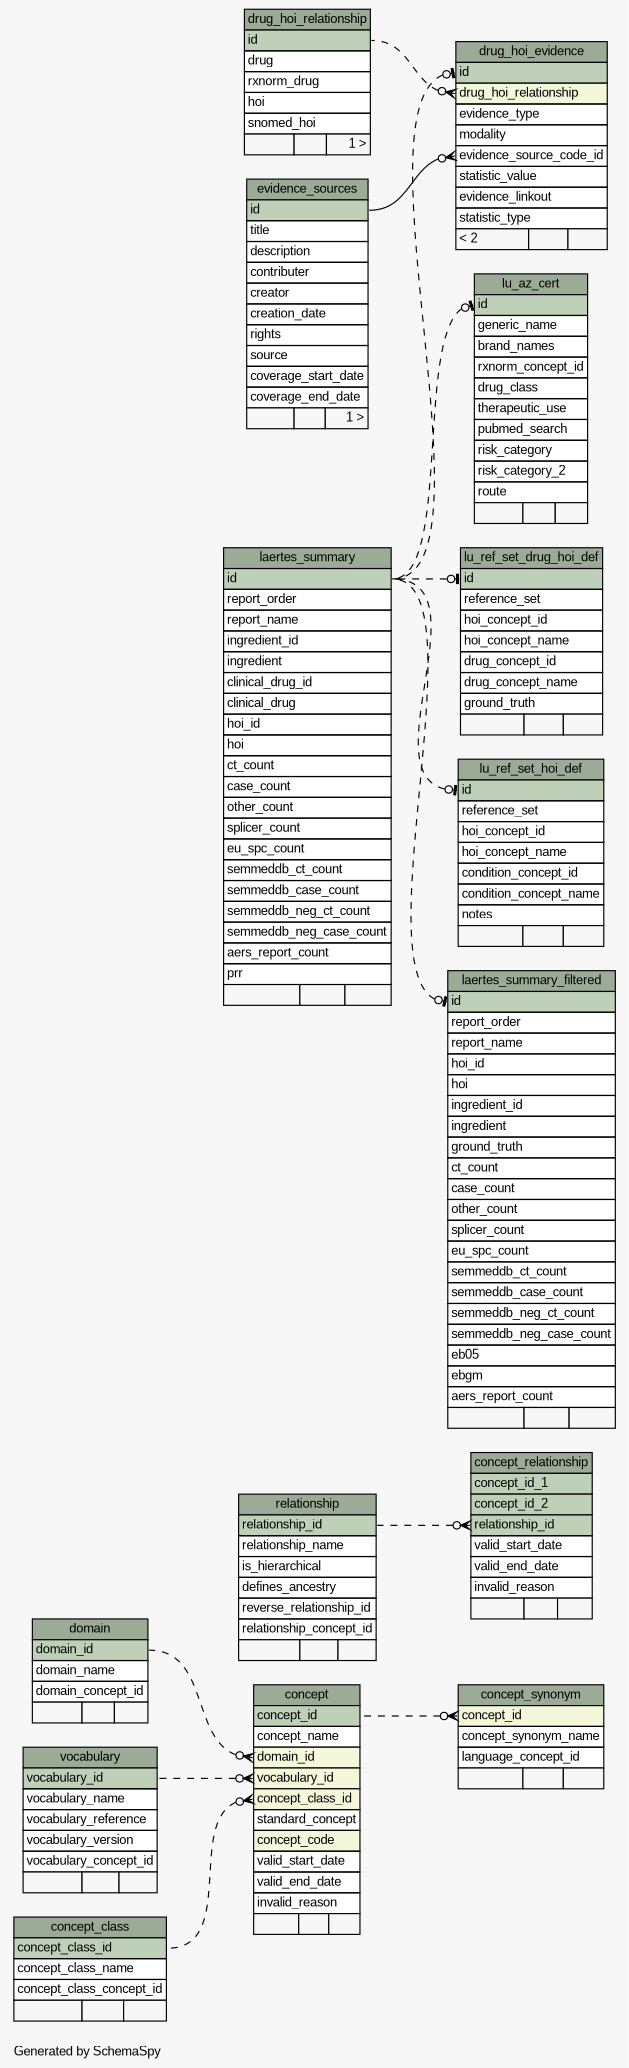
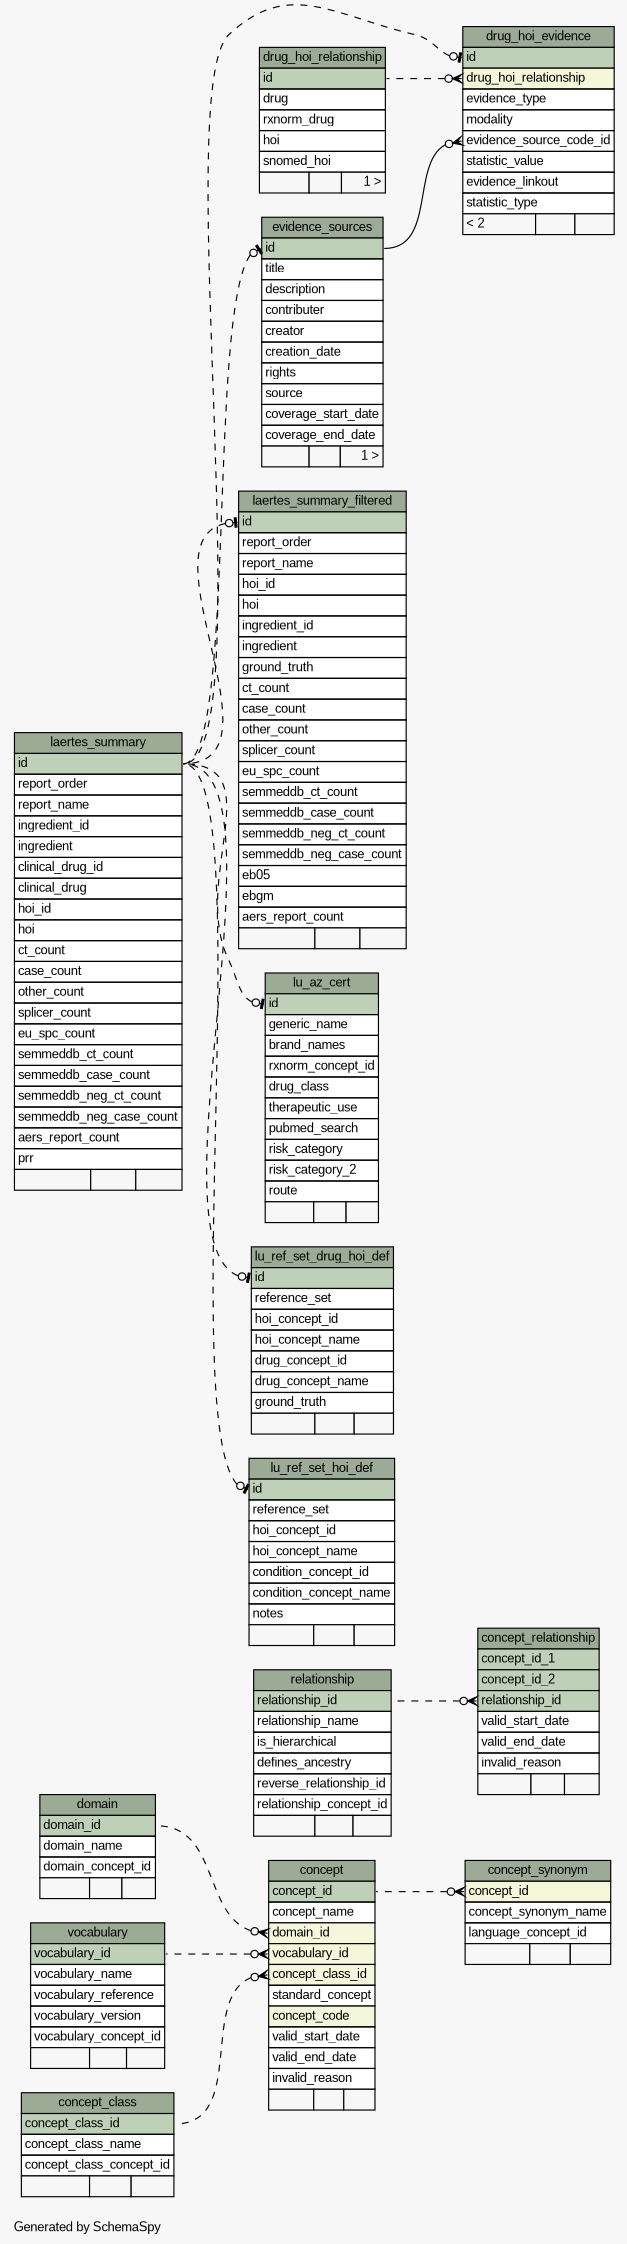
edge "laertes_summary" -> "evidence_sources": added
